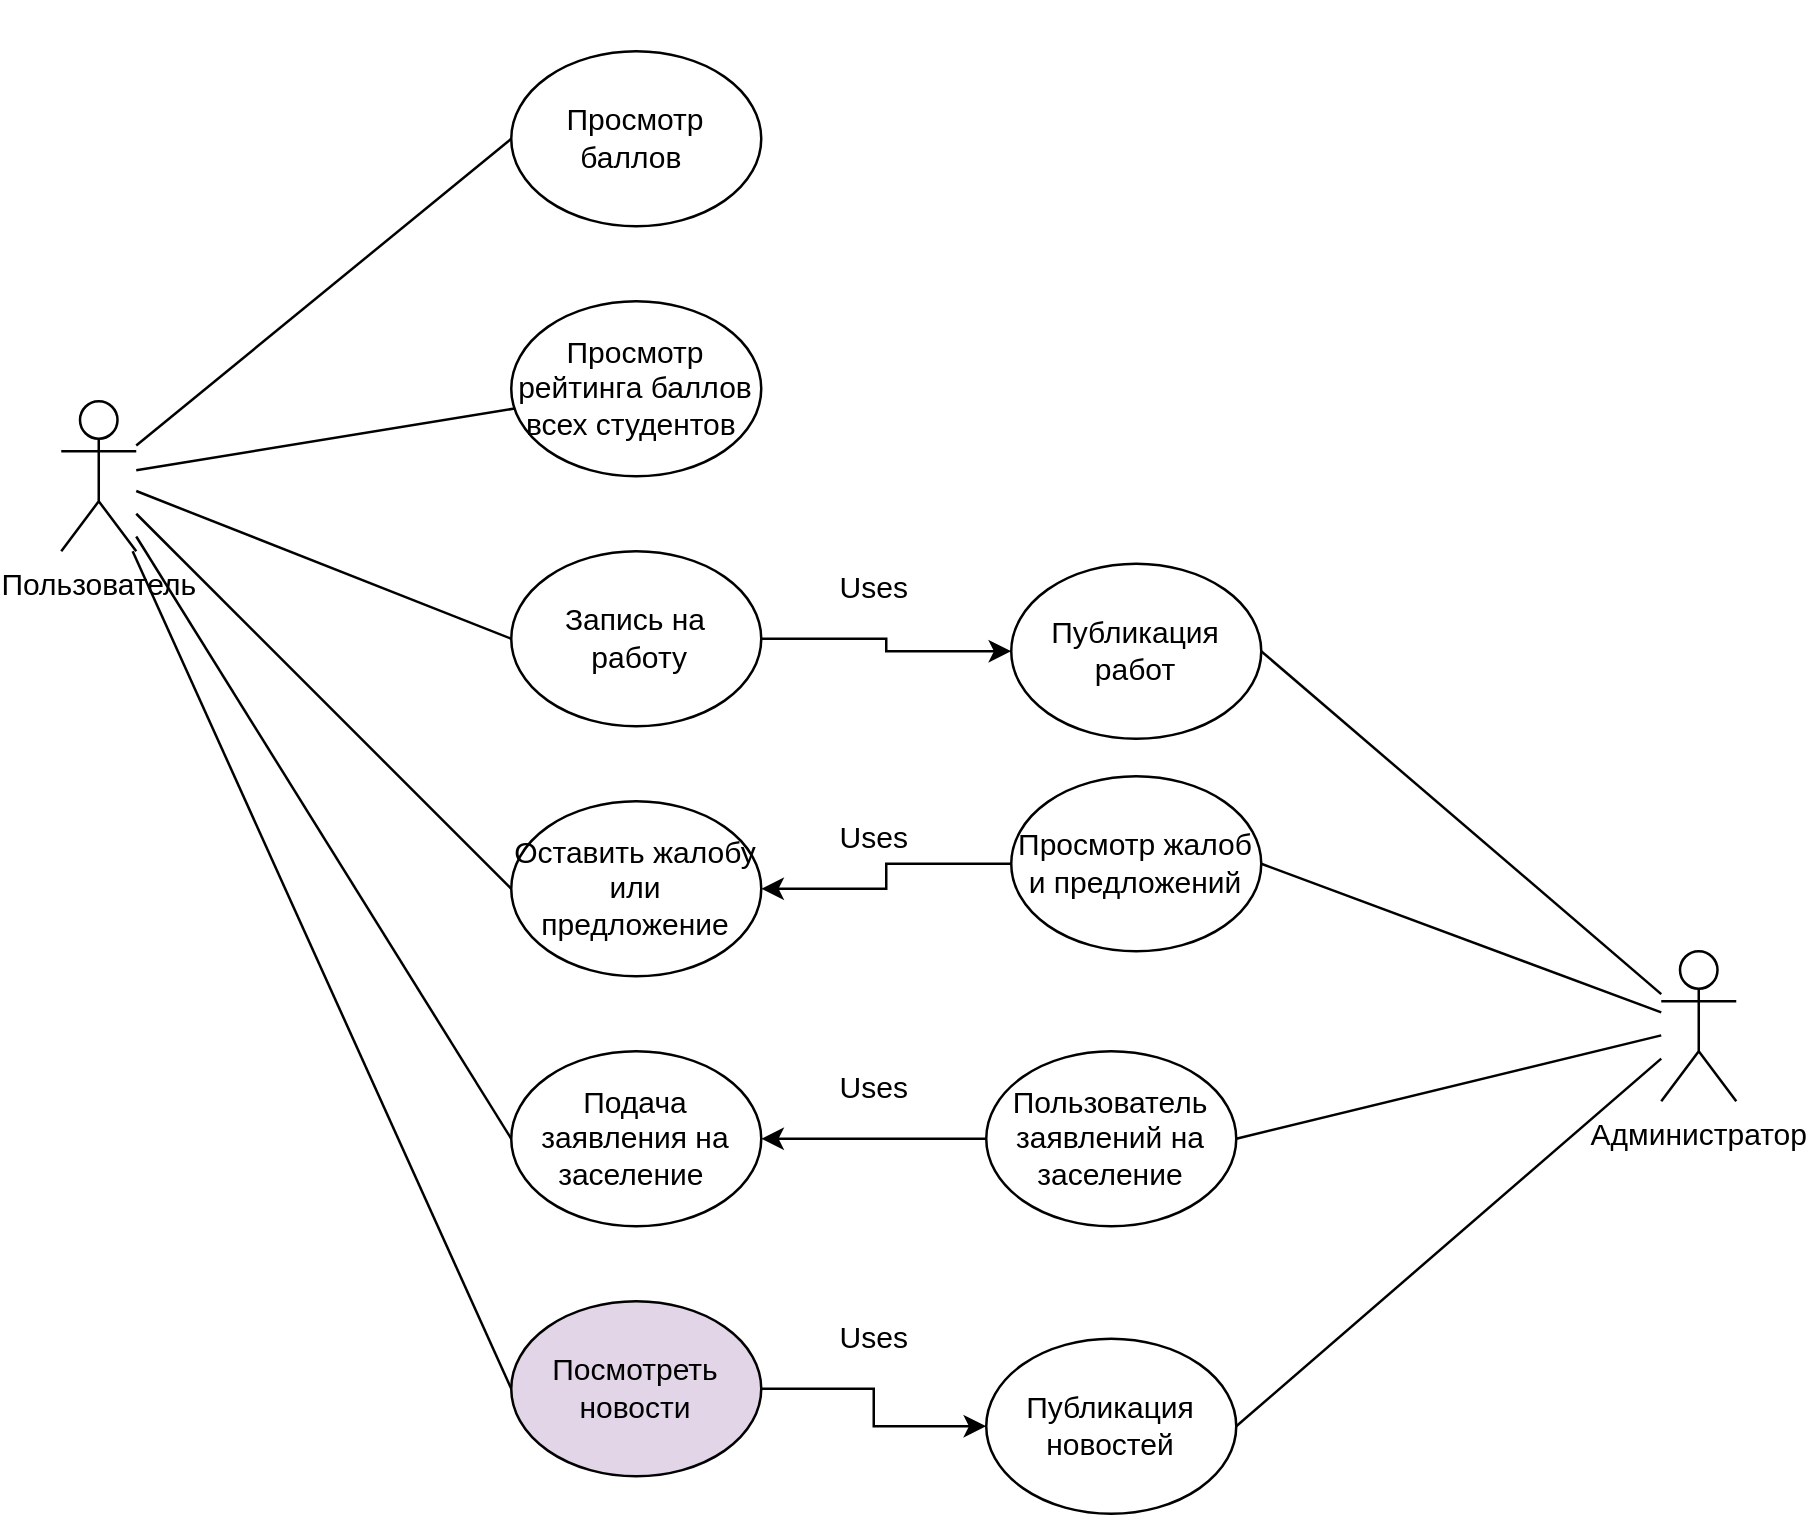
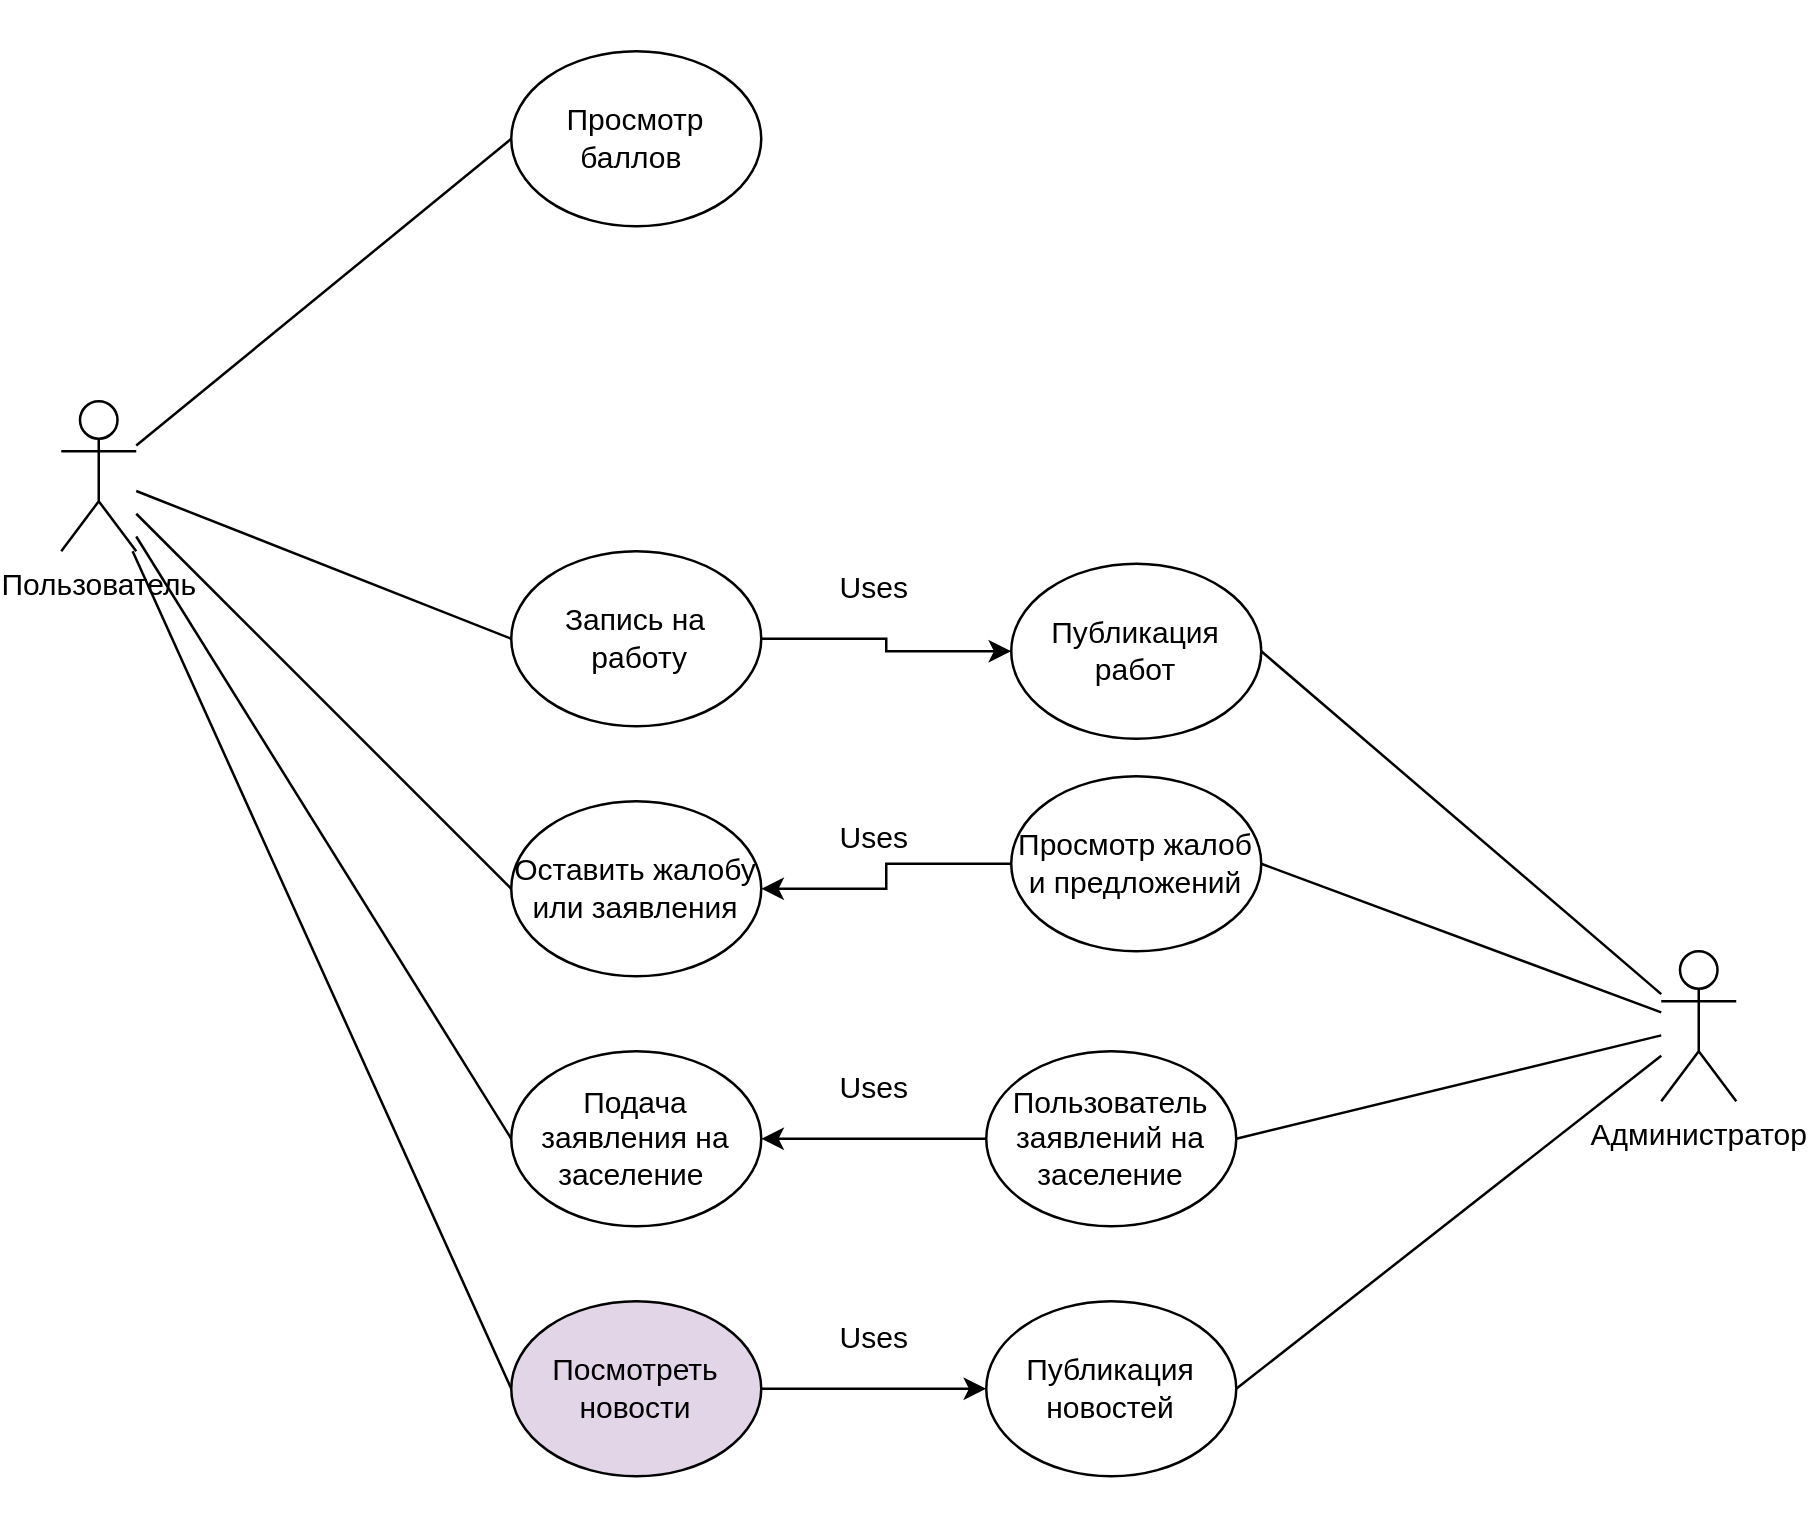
node "Просмотр рейтинга баллов всех студентов": removed
edge "Просмотр рейтинга баллов всех студентов" -- "Пользователь": removed
node "Оставить жалобу или предложение": label "Оставить жалобу или предложение" -> "Оставить жалобу или заявления"
node "Публикация новостей": moved (1111, 1426) -> (1111, 1389)
